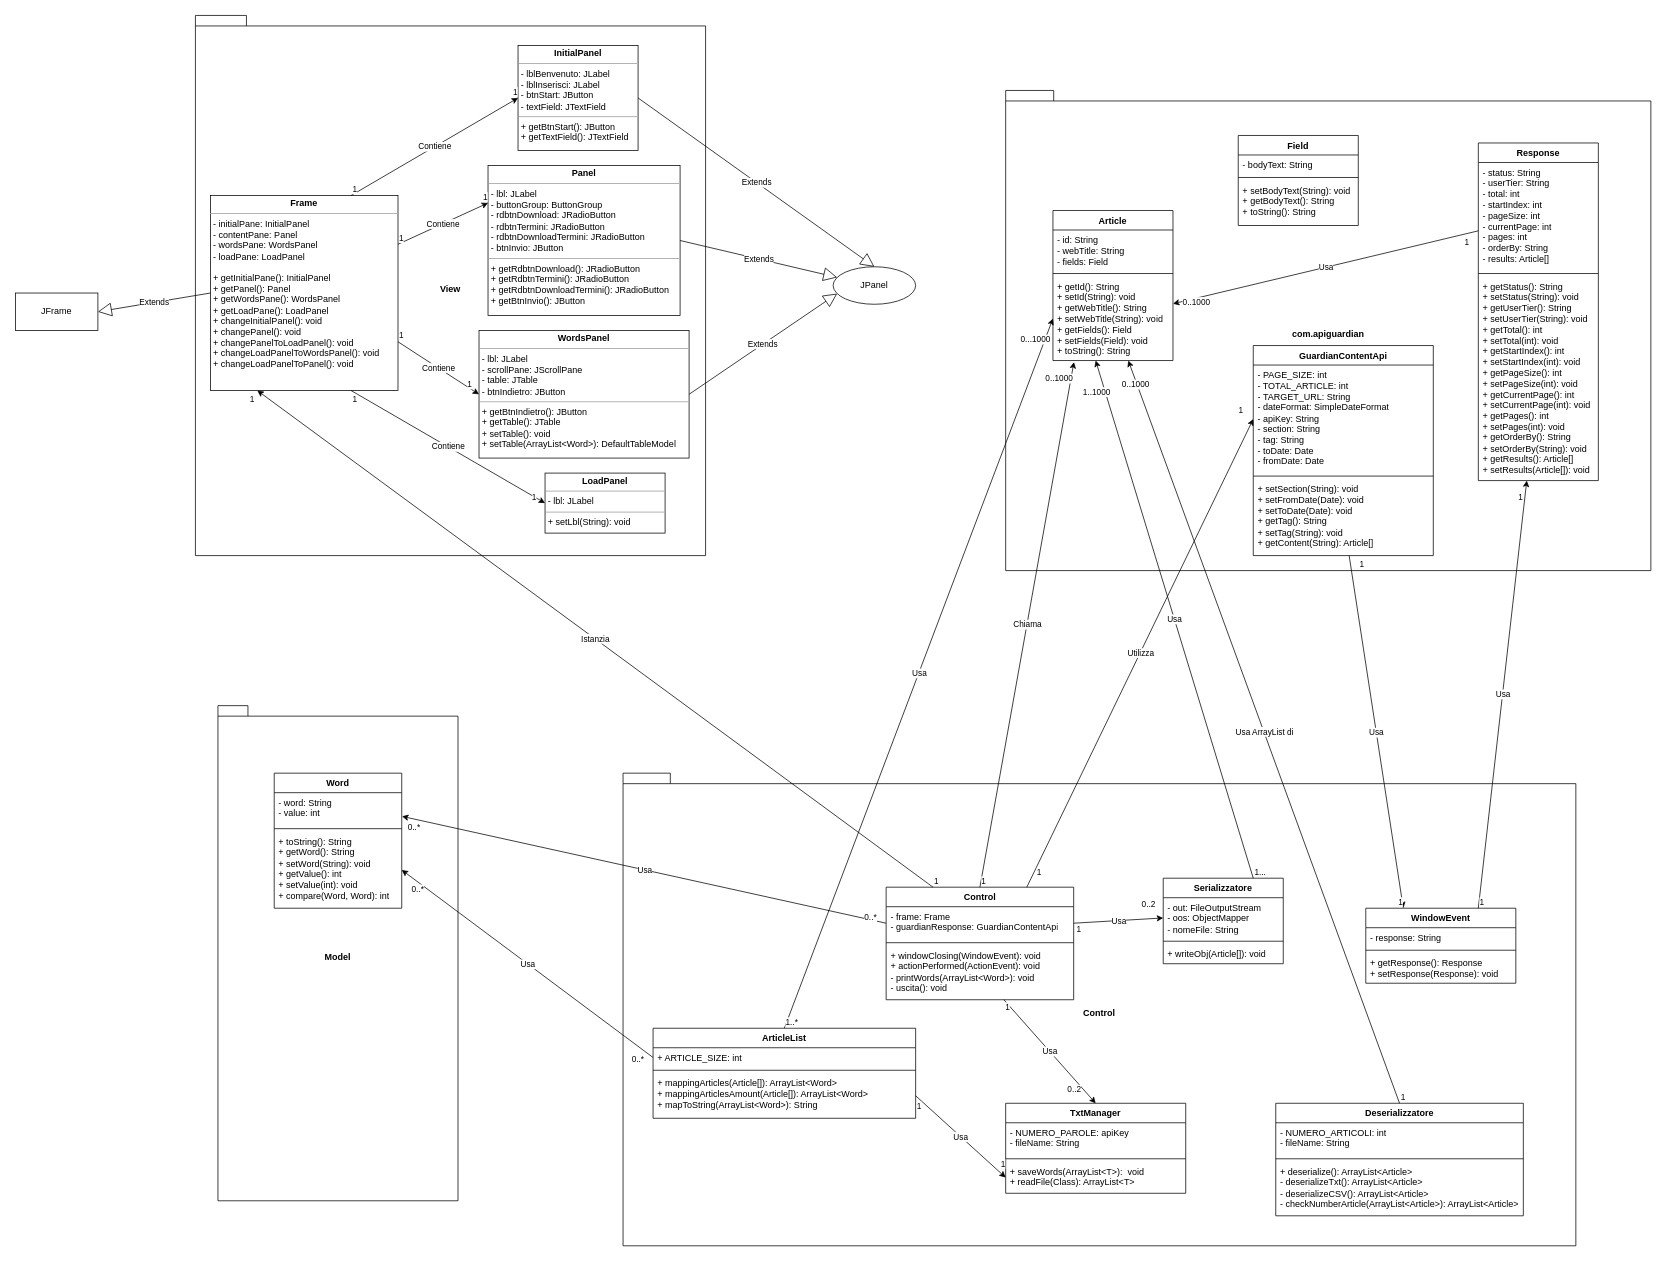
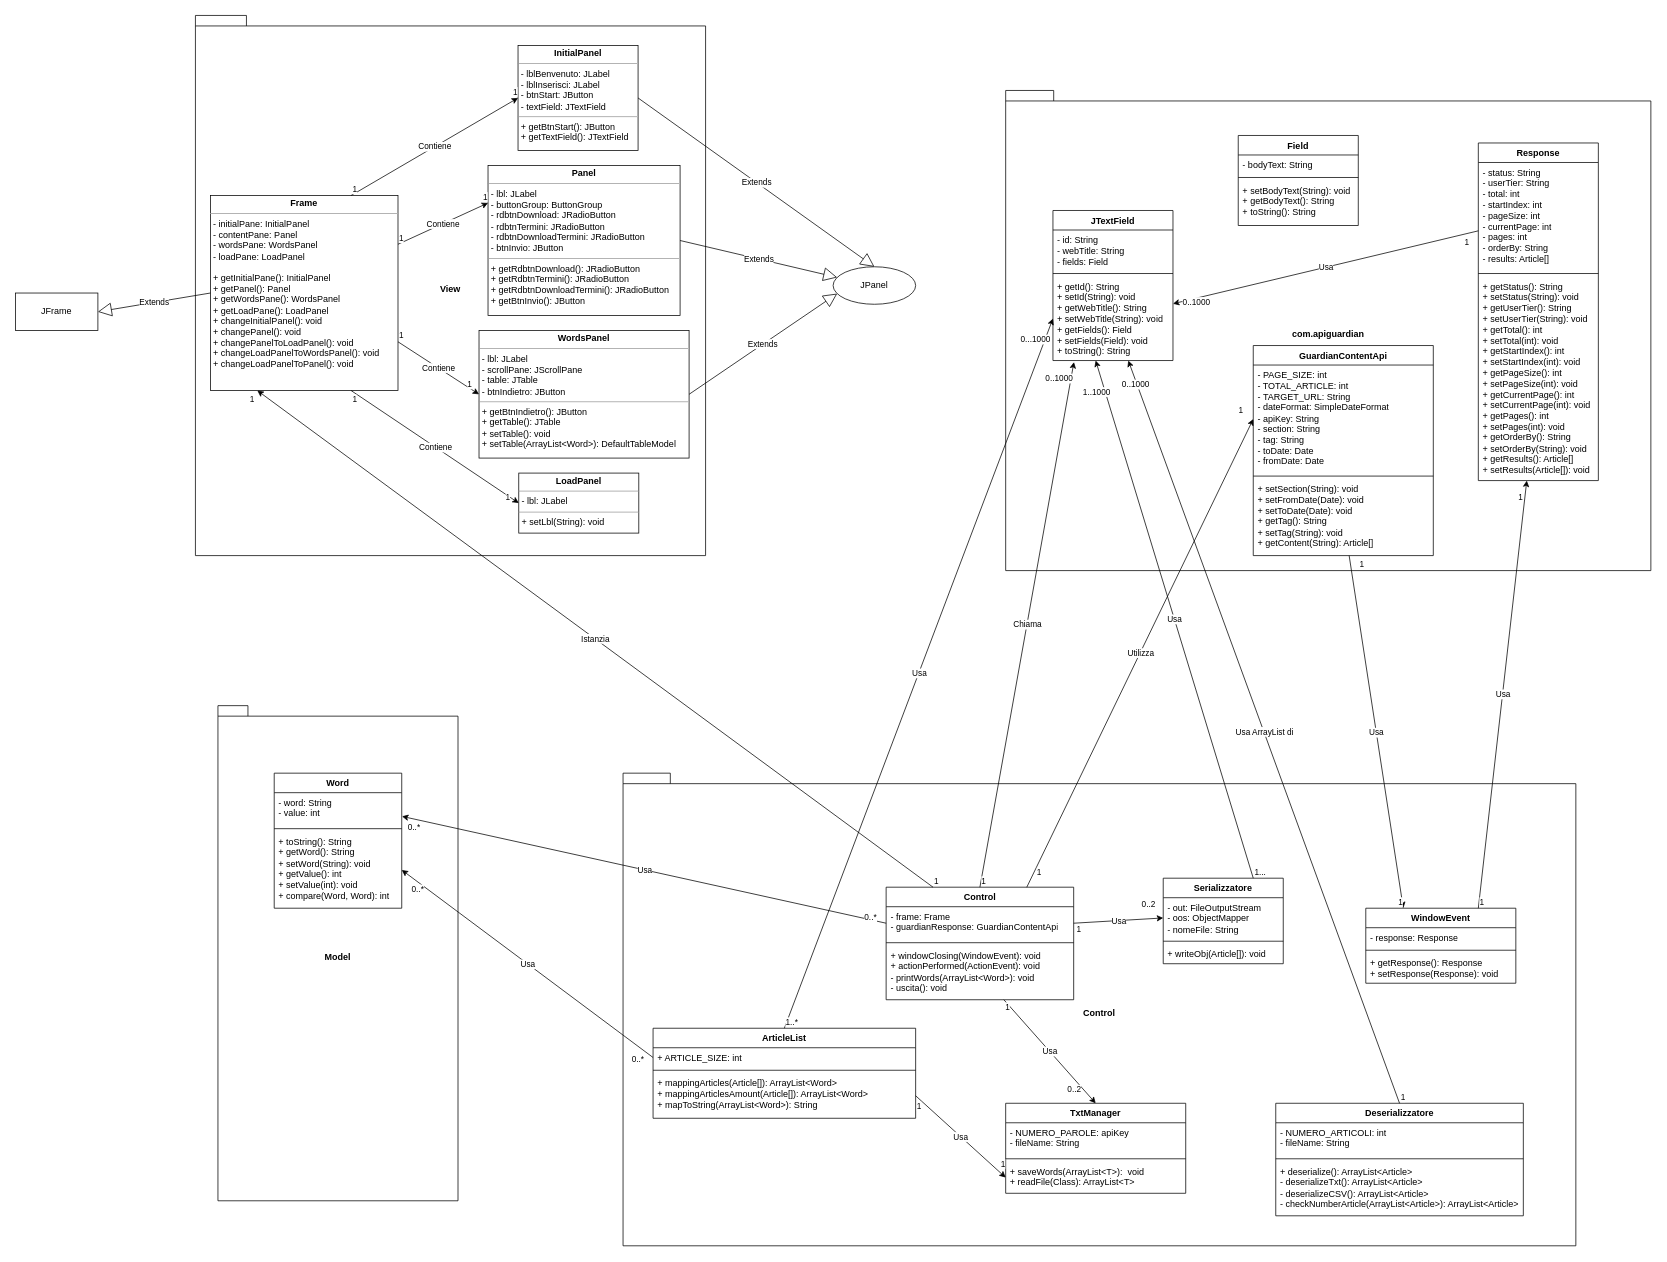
node "Article": label "Article" -> "JTextField"
node "LoadPanel - lbl: JLabel + setLbl(String): void": moved (605, 503) -> (579, 503)
node "- response: String": label "- response: String" -> "- response: Response"
